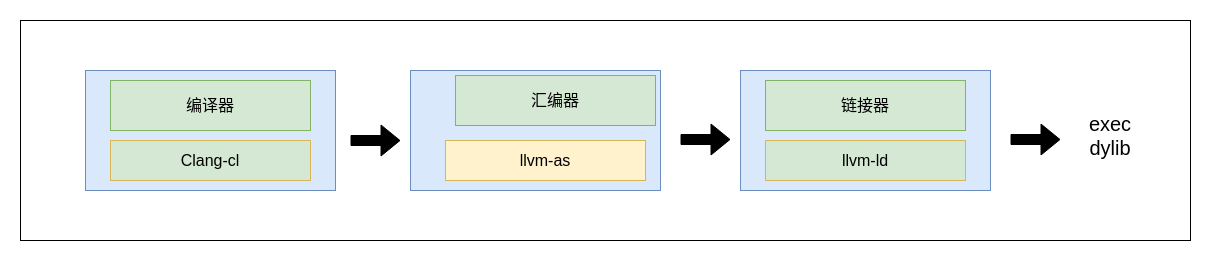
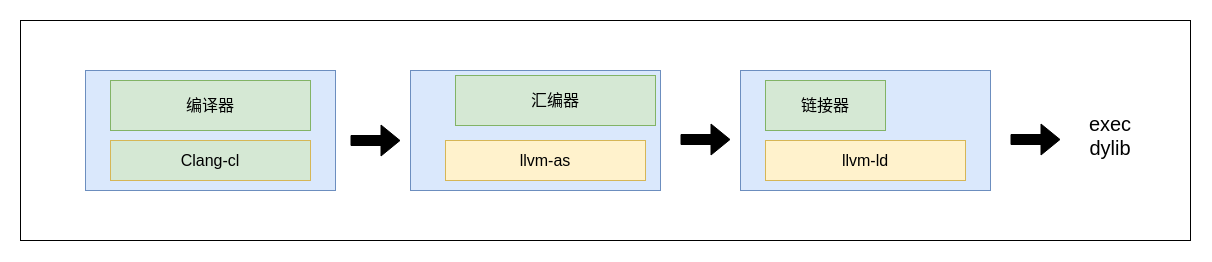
node "链接器": size 200x50 -> 120x50
node "llvm-ld": fillcolor #d5e8d4 -> #fff2cc
